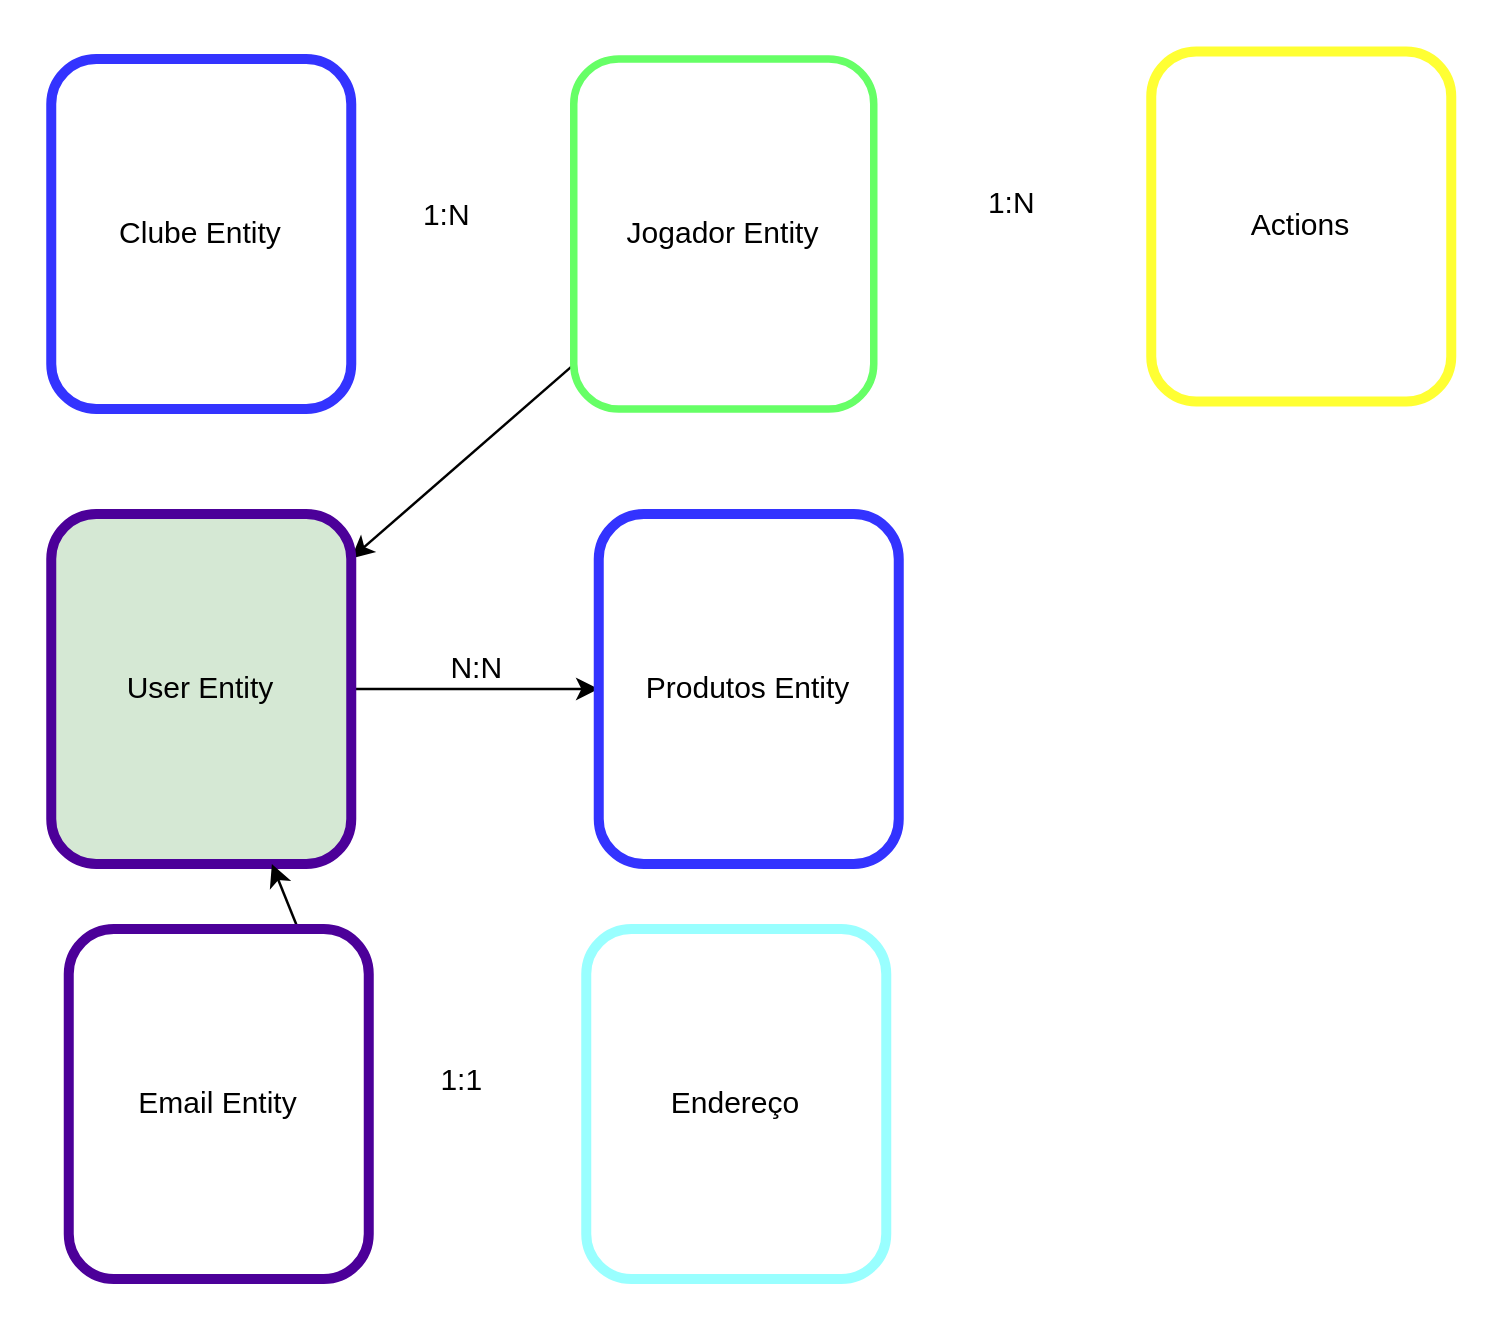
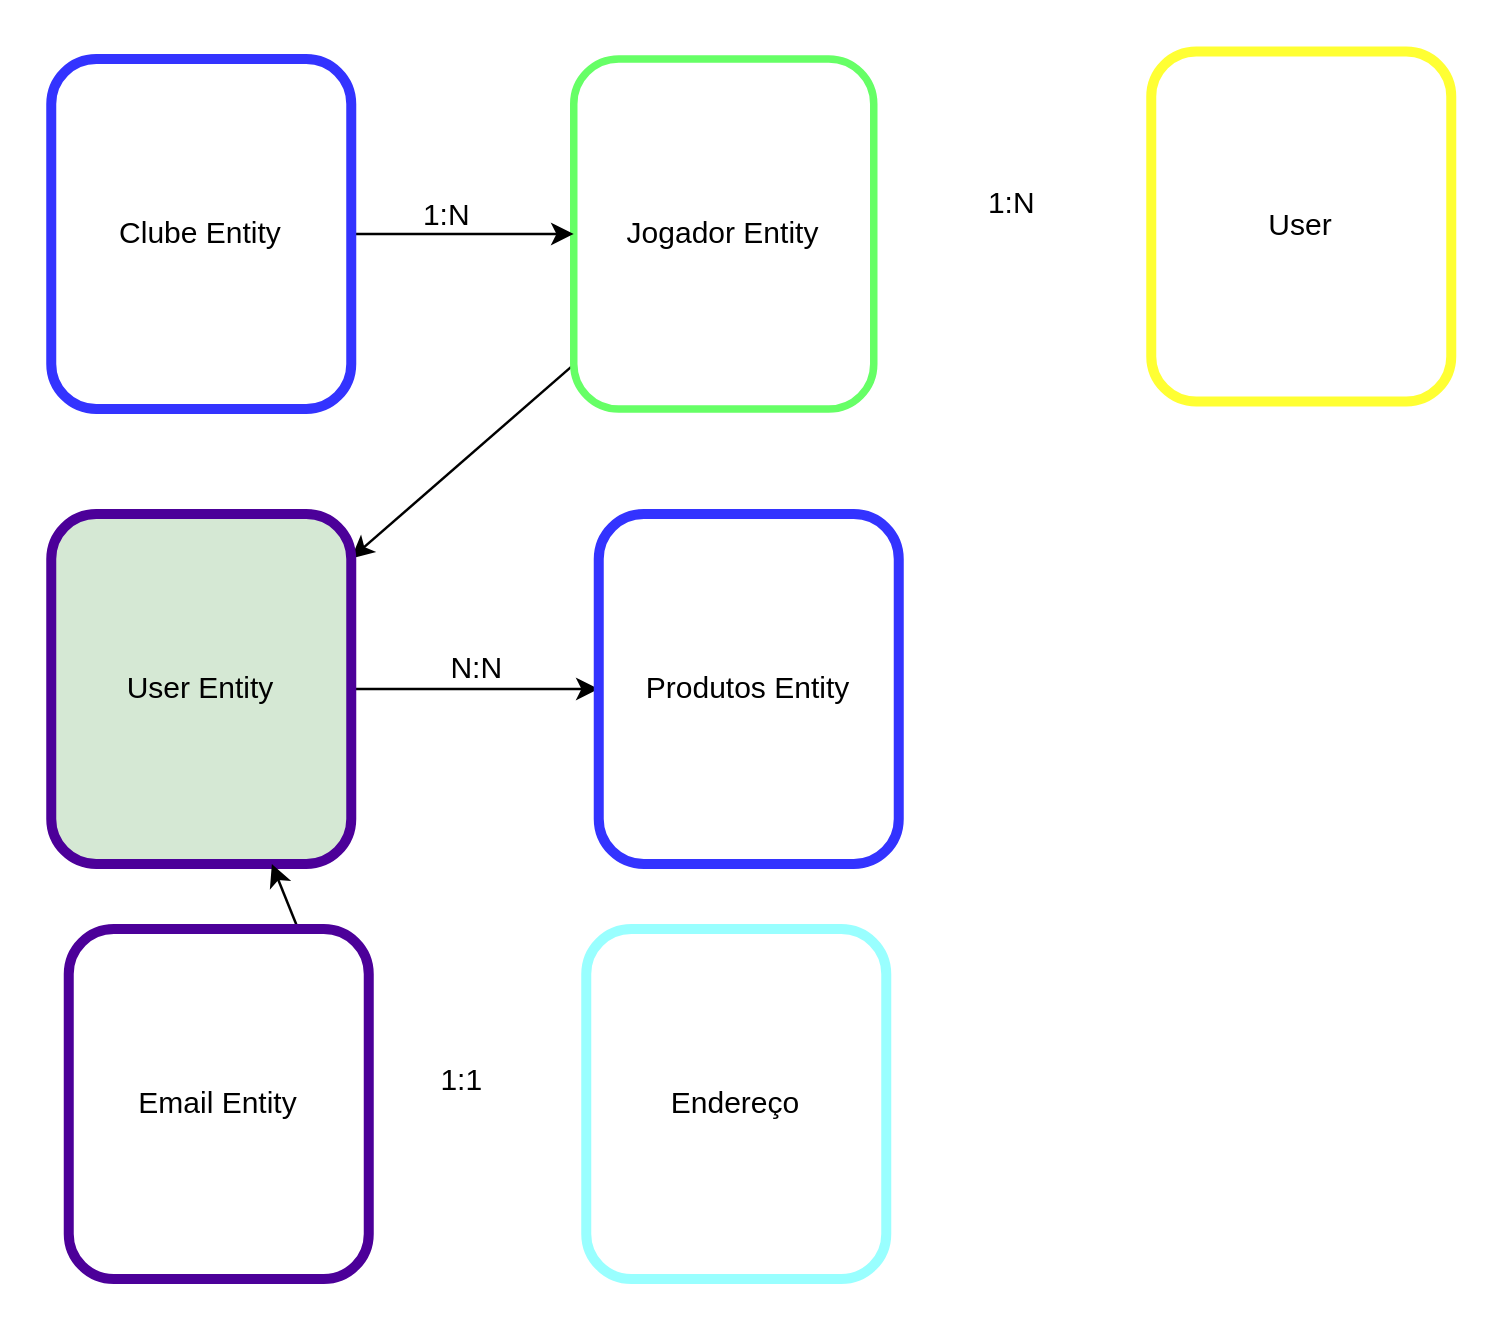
node "Actions": label "Actions" -> "User"
edge "Clube Entity" -> "Jogador Entity": added
